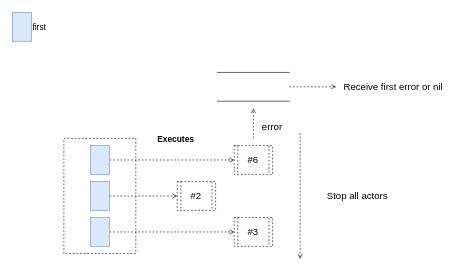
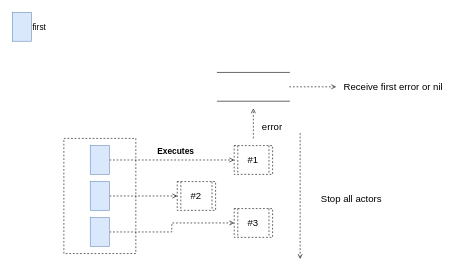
node "Executes": moved (180, 140) -> (180, 152)
node "#6": label "#6" -> "#1"
node "Stop all actors": moved (357, 196) -> (351, 199)
node "#3": moved (254, 232) -> (254, 223)
